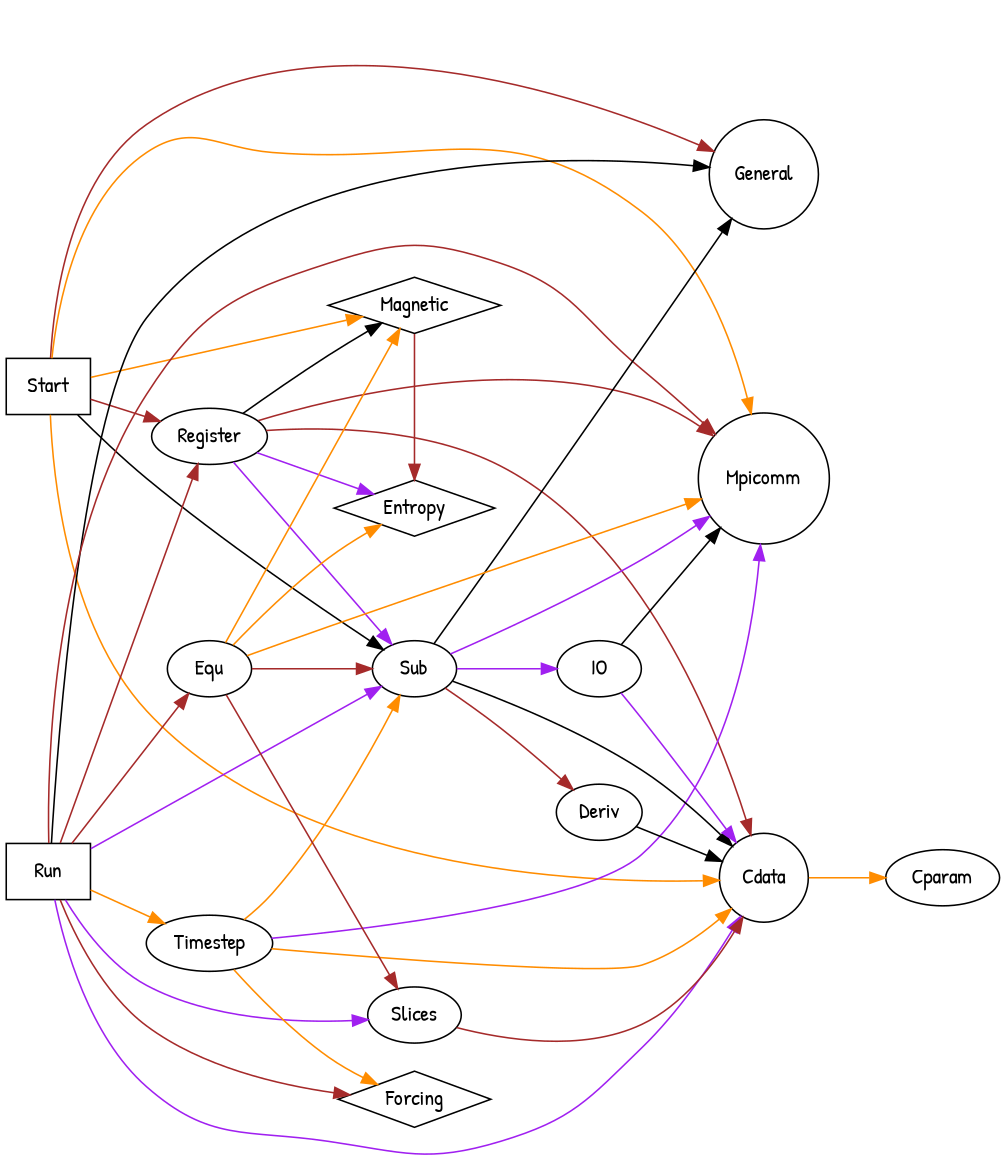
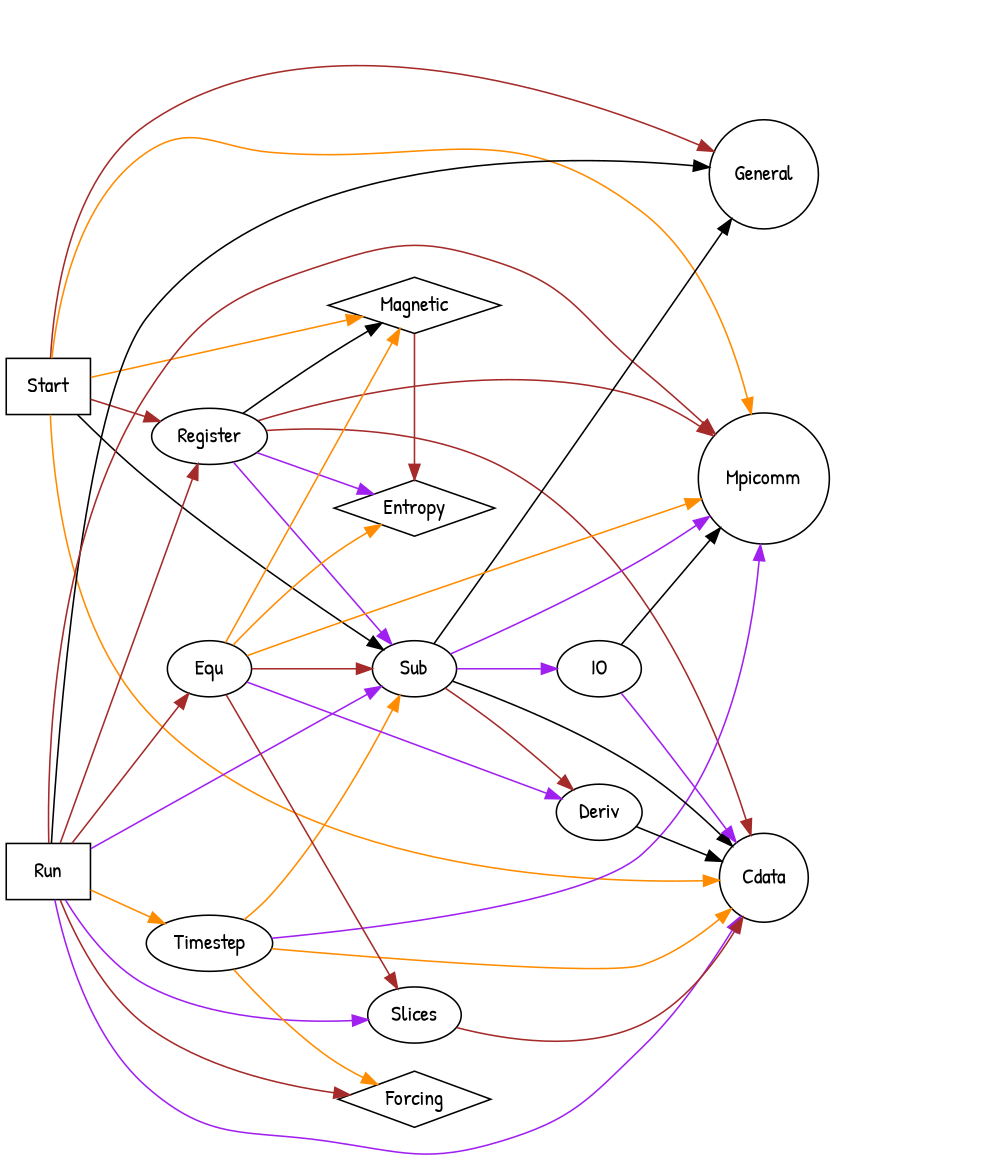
edge "Equ" -> "Deriv": added
node "Cparam": removed
